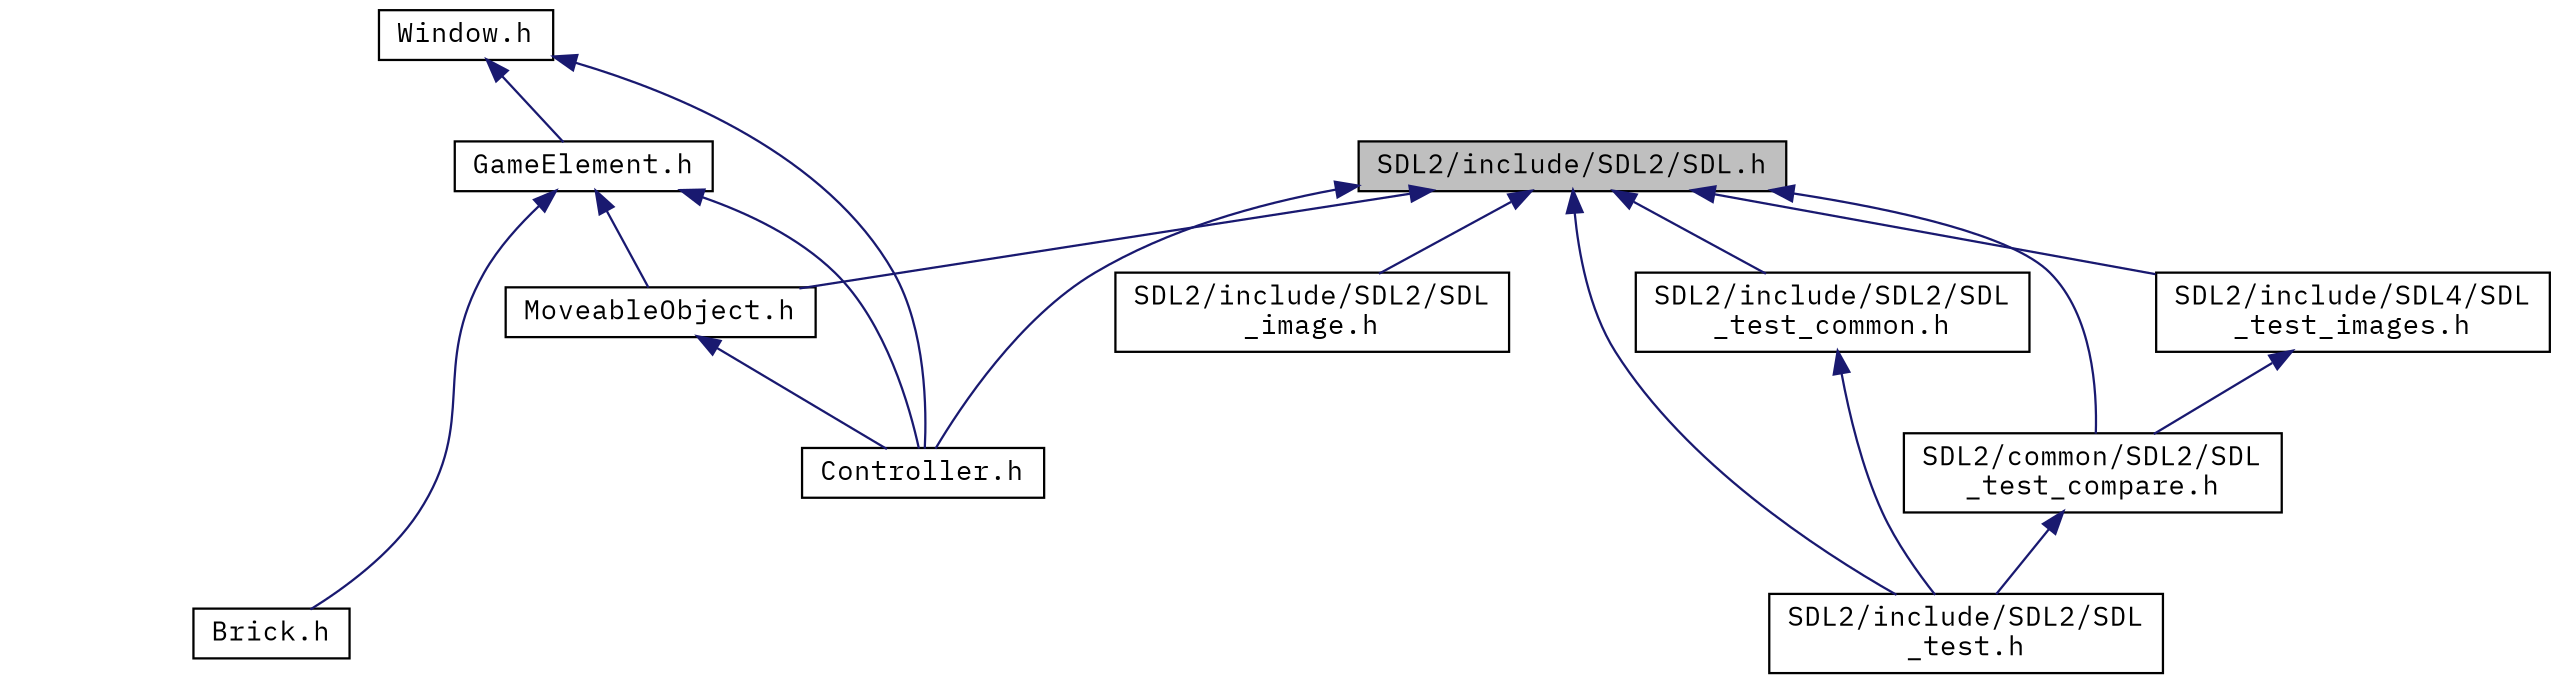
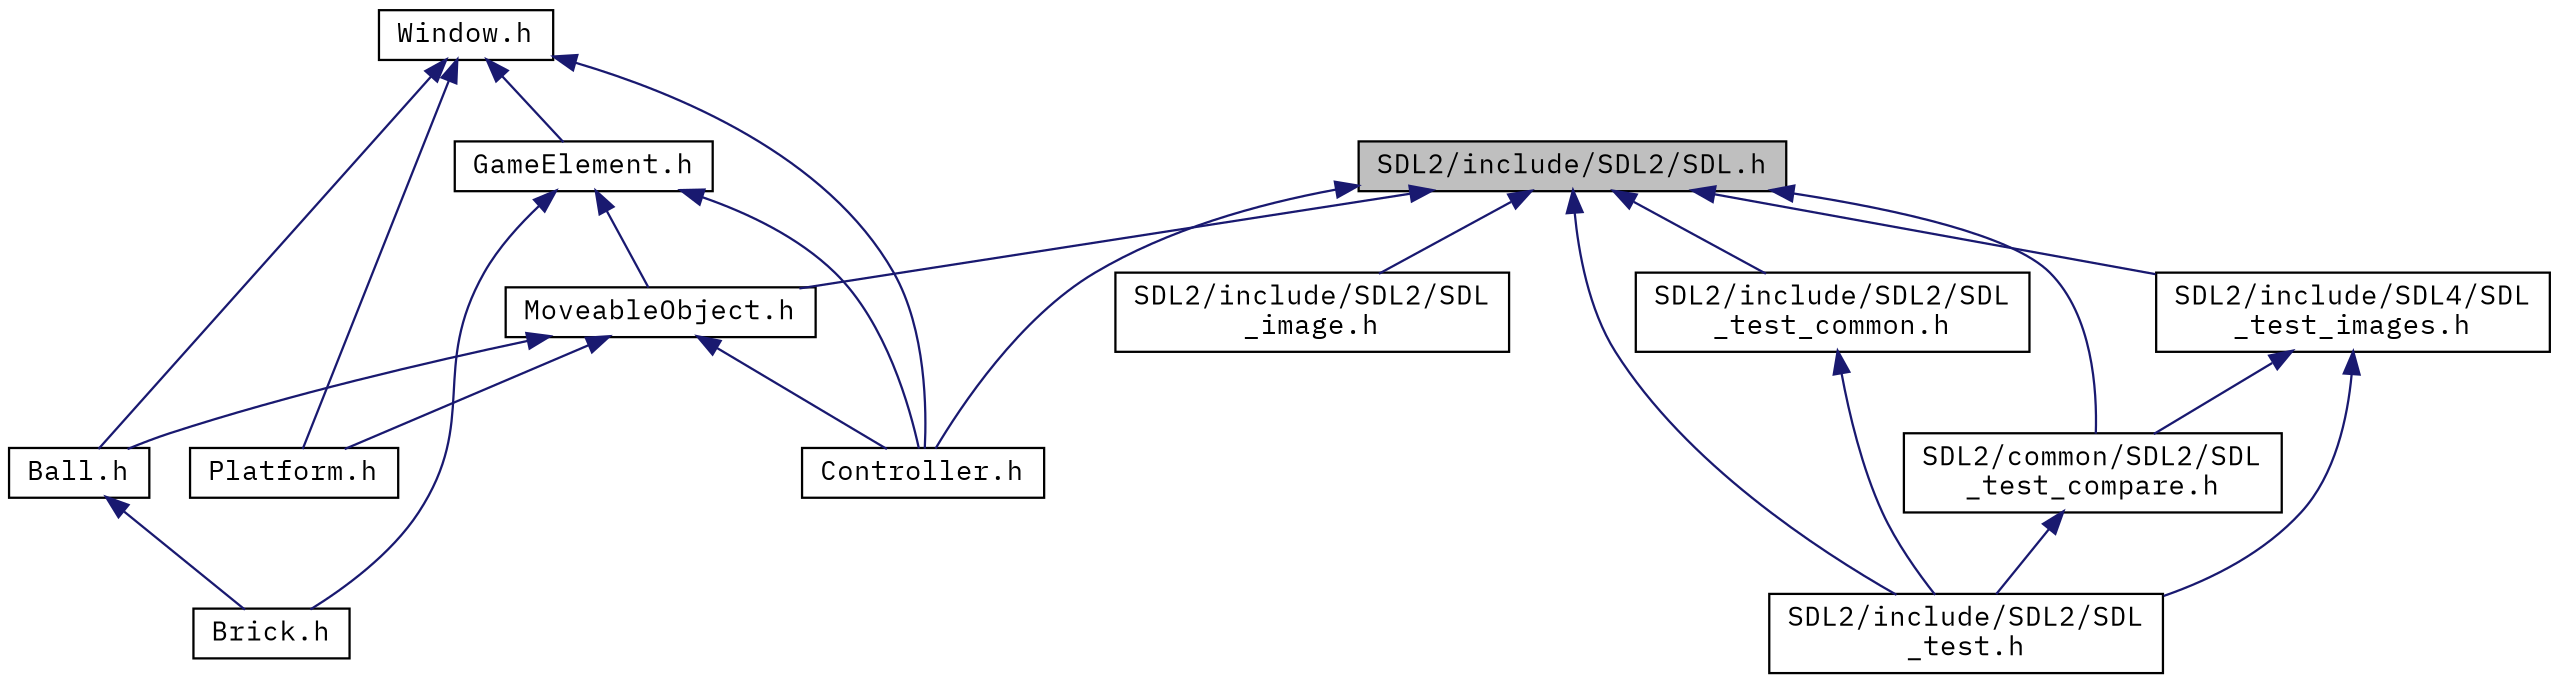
node "Ball.h": added
node "Platform.h": added
edge "SDL2/include/SDL2/SDL _test.h" -> "SDL2/include/SDL4/SDL _test_images.h": added
